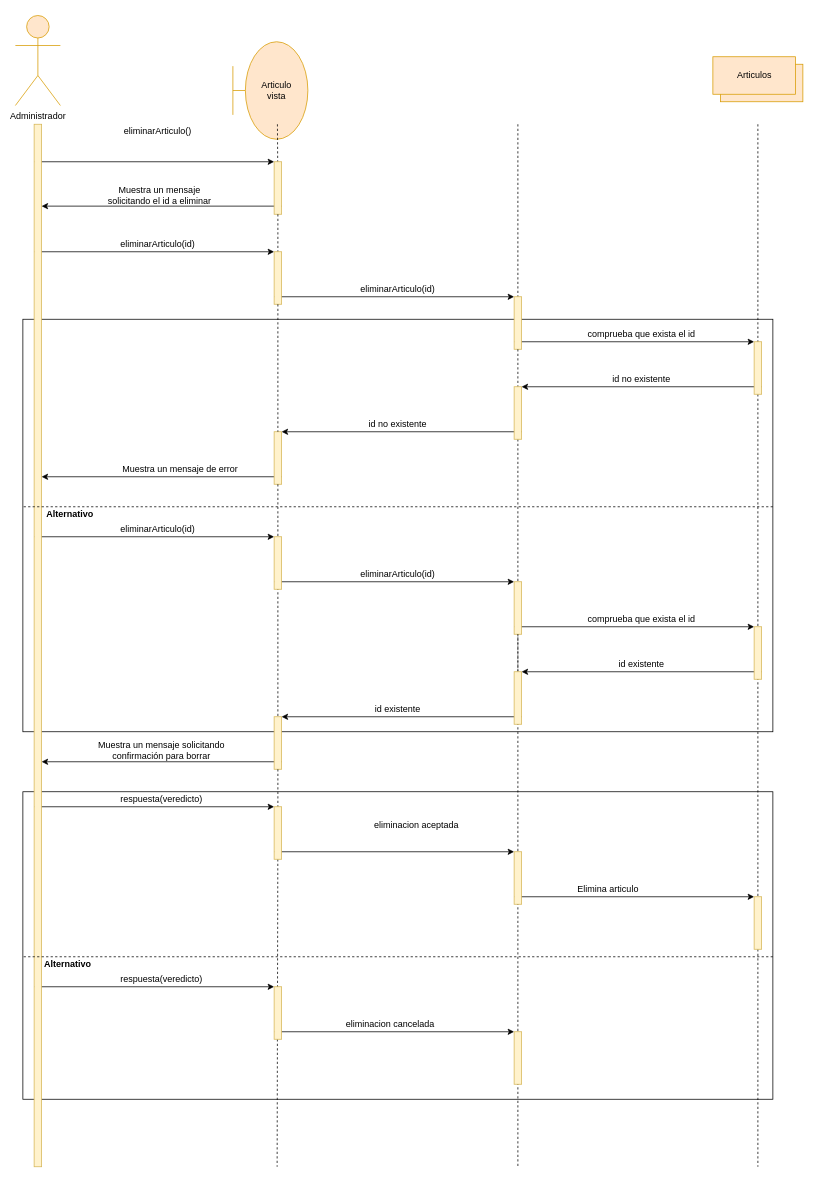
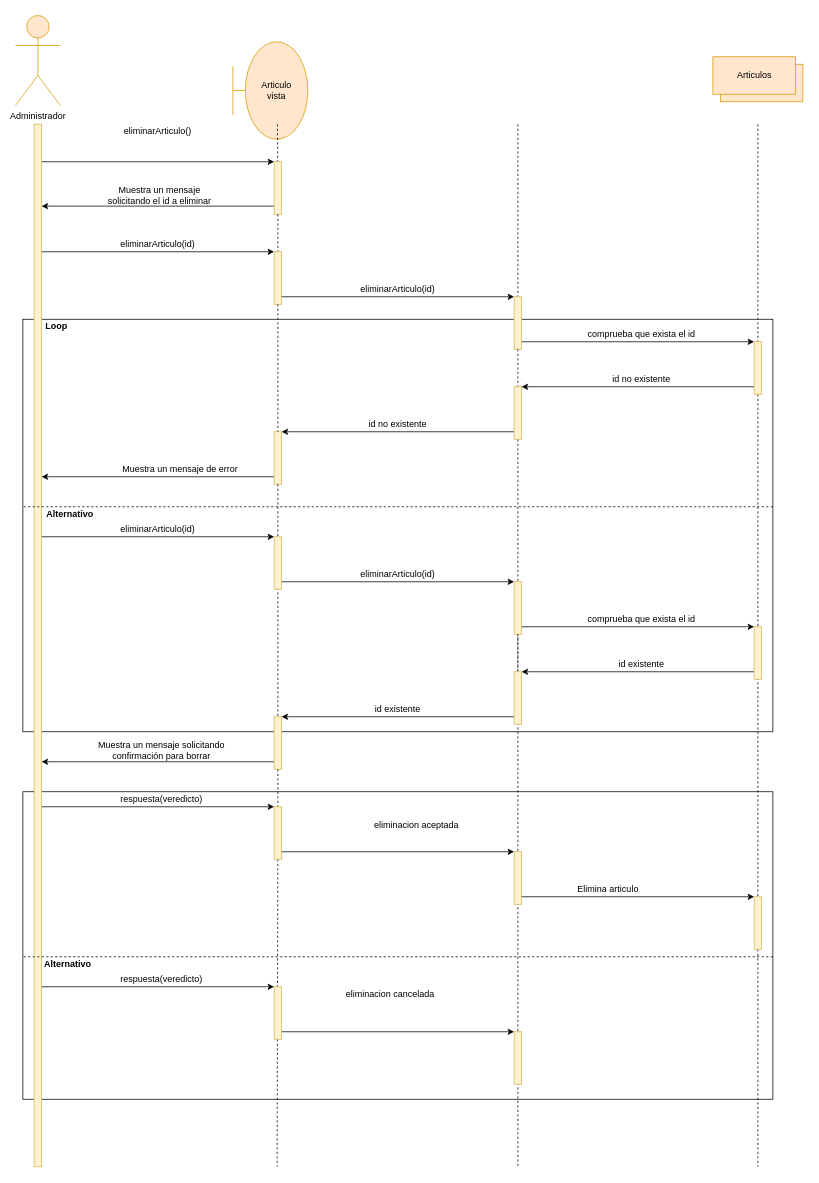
node "Loop": added
node "eliminacion cancelada": moved (390, 1024) -> (390, 994)
